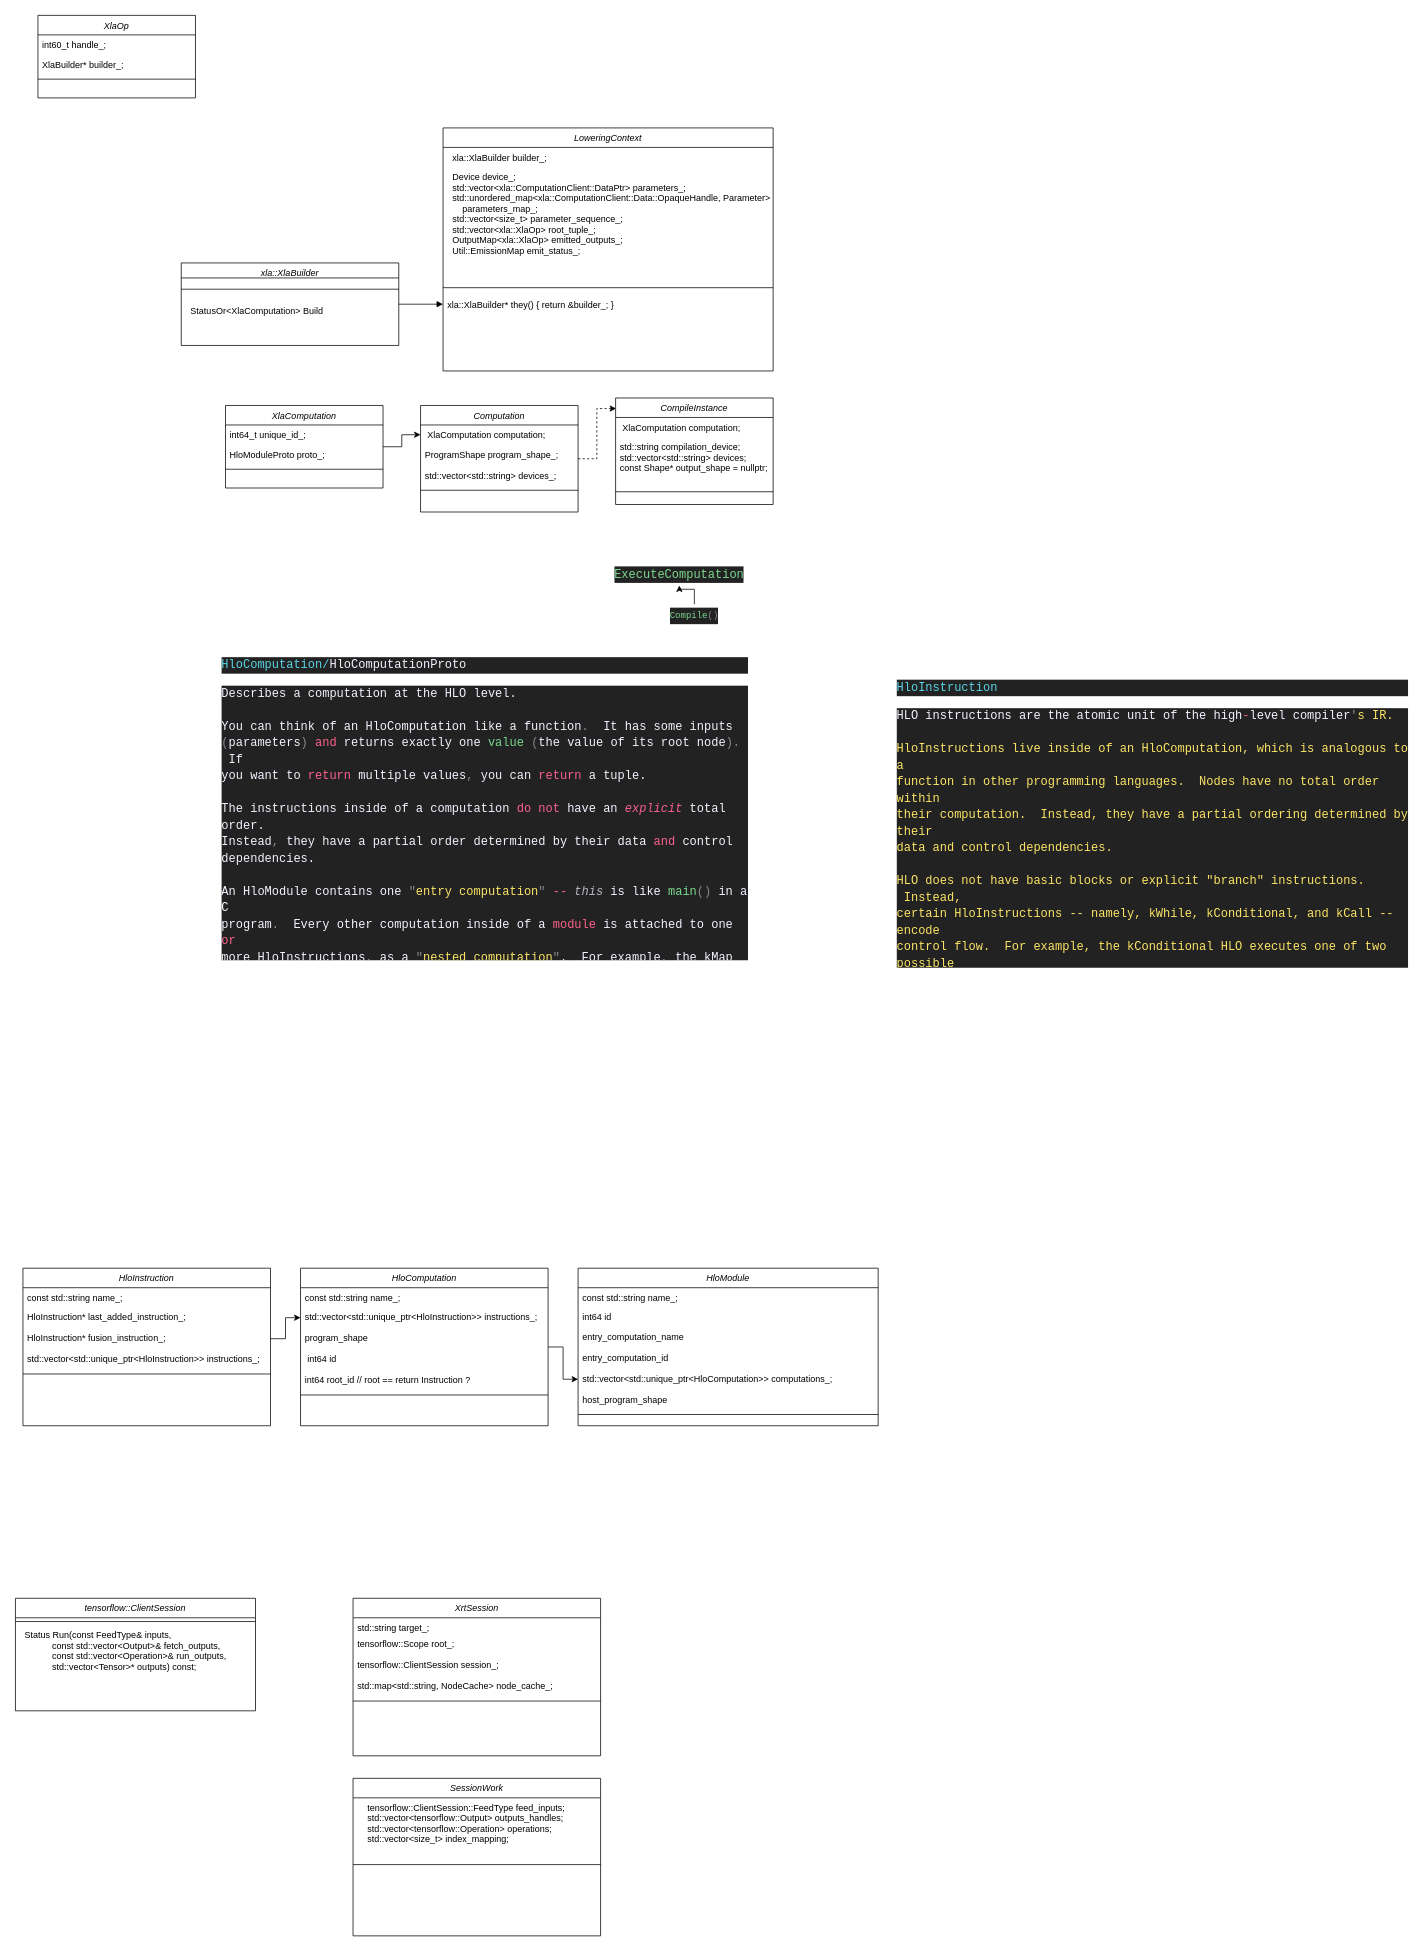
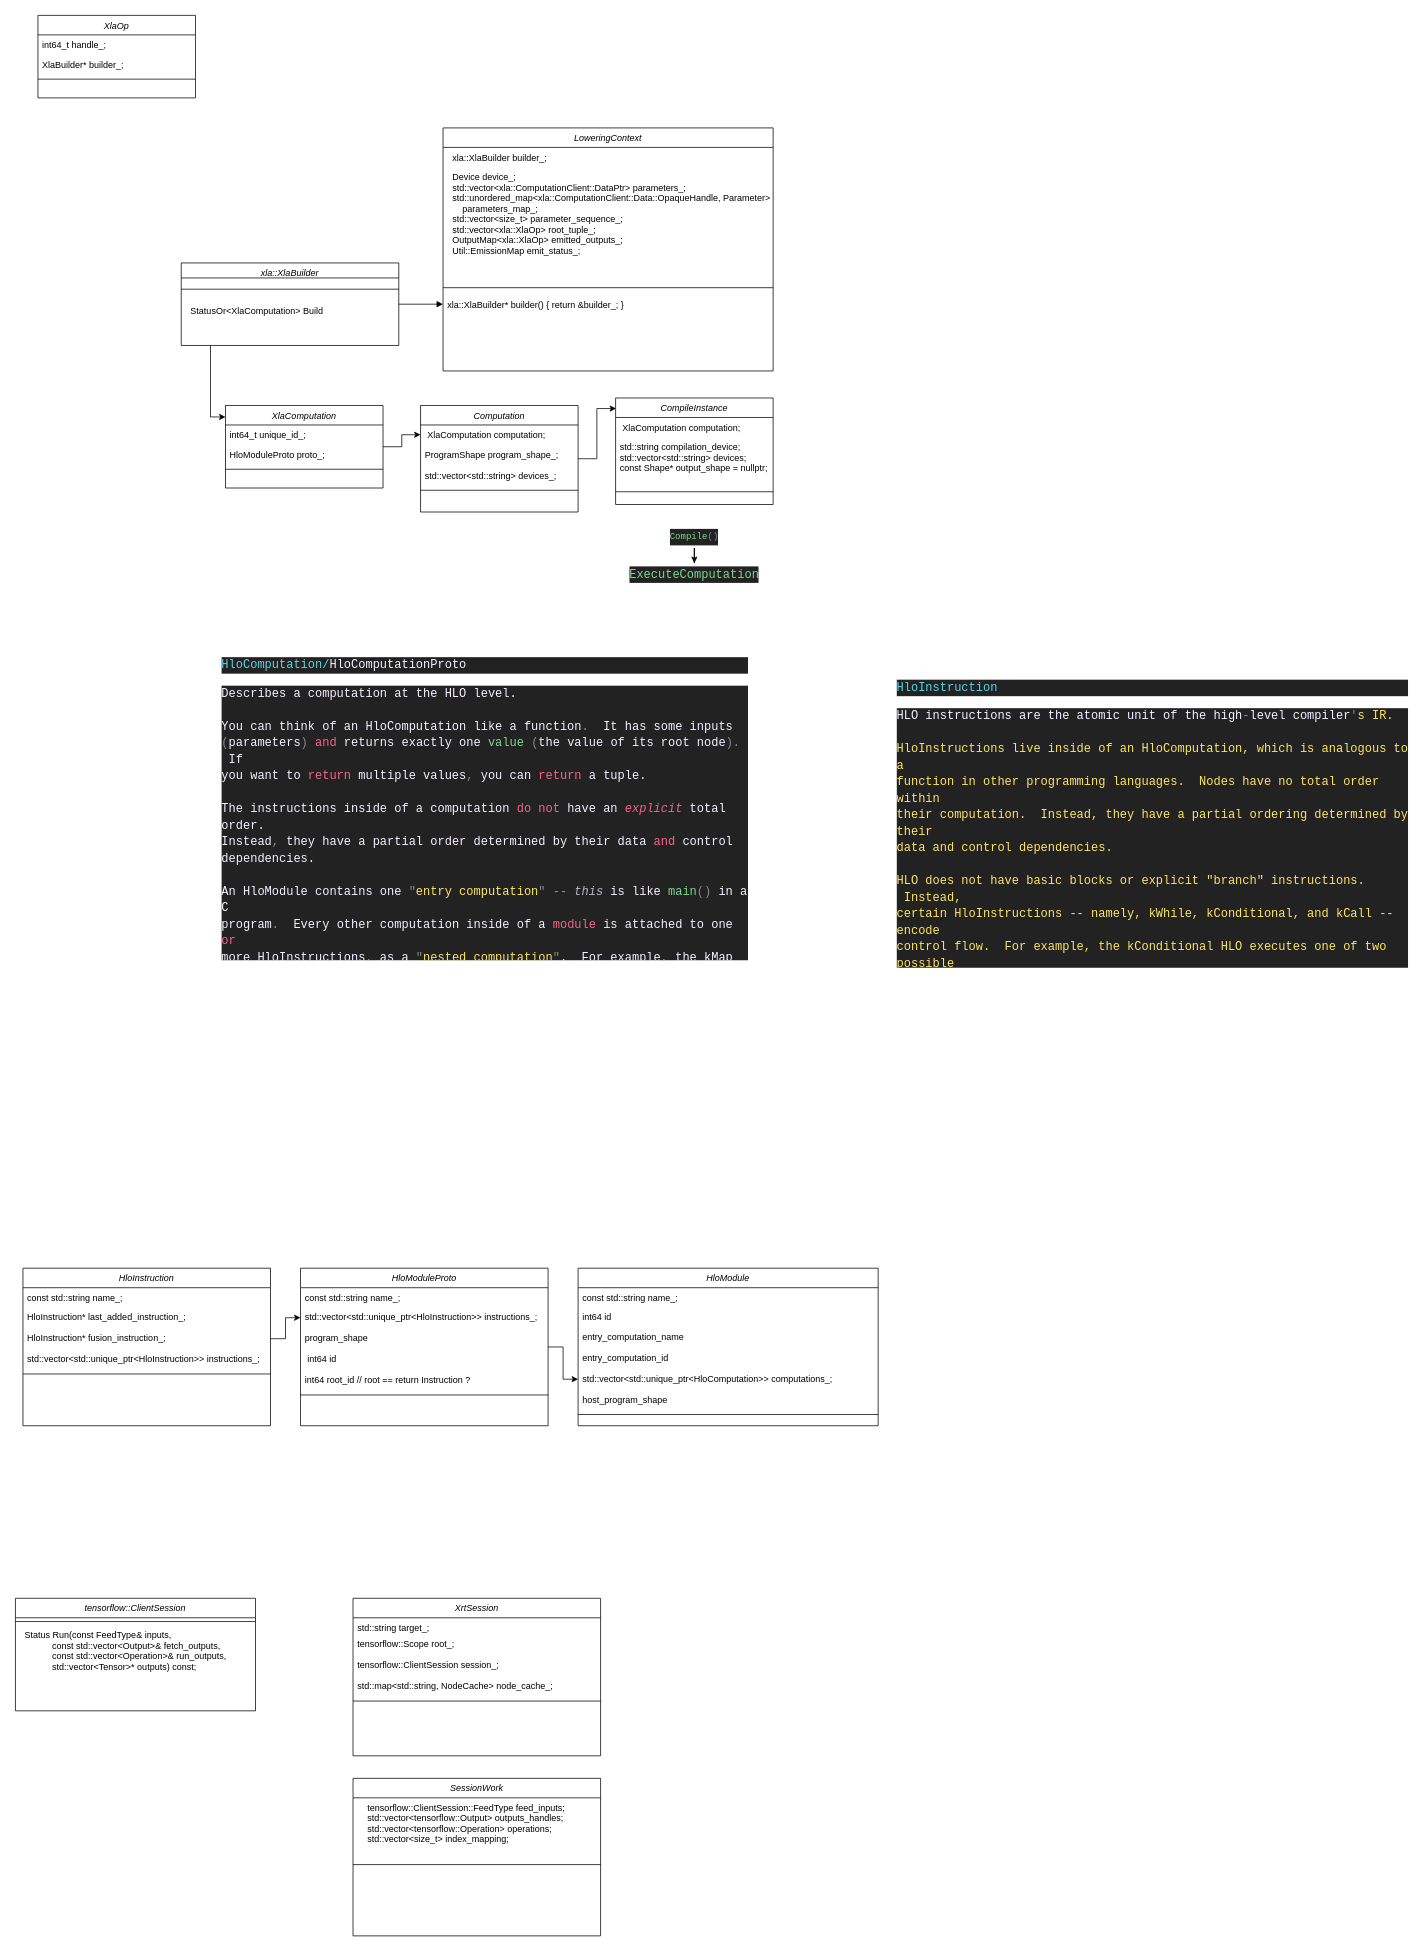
node "int60_t handle_;": label "int60_t handle_;" -> "int64_t handle_;"
node "xla::XlaBuilder* they() { return &builder_; }": label "xla::XlaBuilder* they() { return &builder_; }" -> "xla::XlaBuilder* builder() { return &builder_; }"
edge "xla::XlaBuilder" -> "XlaComputation": added
edge "Computation" -> "CompileInstance": style dashed -> solid
node "ExecuteComputation": moved (679, 574) -> (694, 574)
node "Compile()": moved (694, 615) -> (694, 537)
node "HloComputation": label "HloComputation" -> "HloModuleProto"
